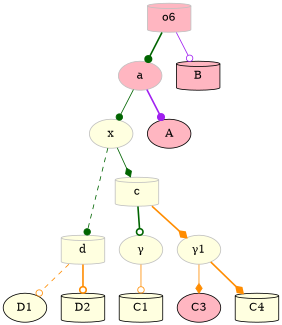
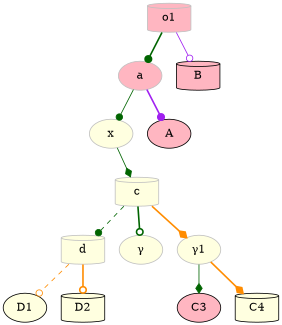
node "o6": label "o6" -> "o1"
edge "x" -> "d": now "c" -> "d"
edge "γ1" -> "C3": color darkorange -> darkgreen
node "C1": removed
